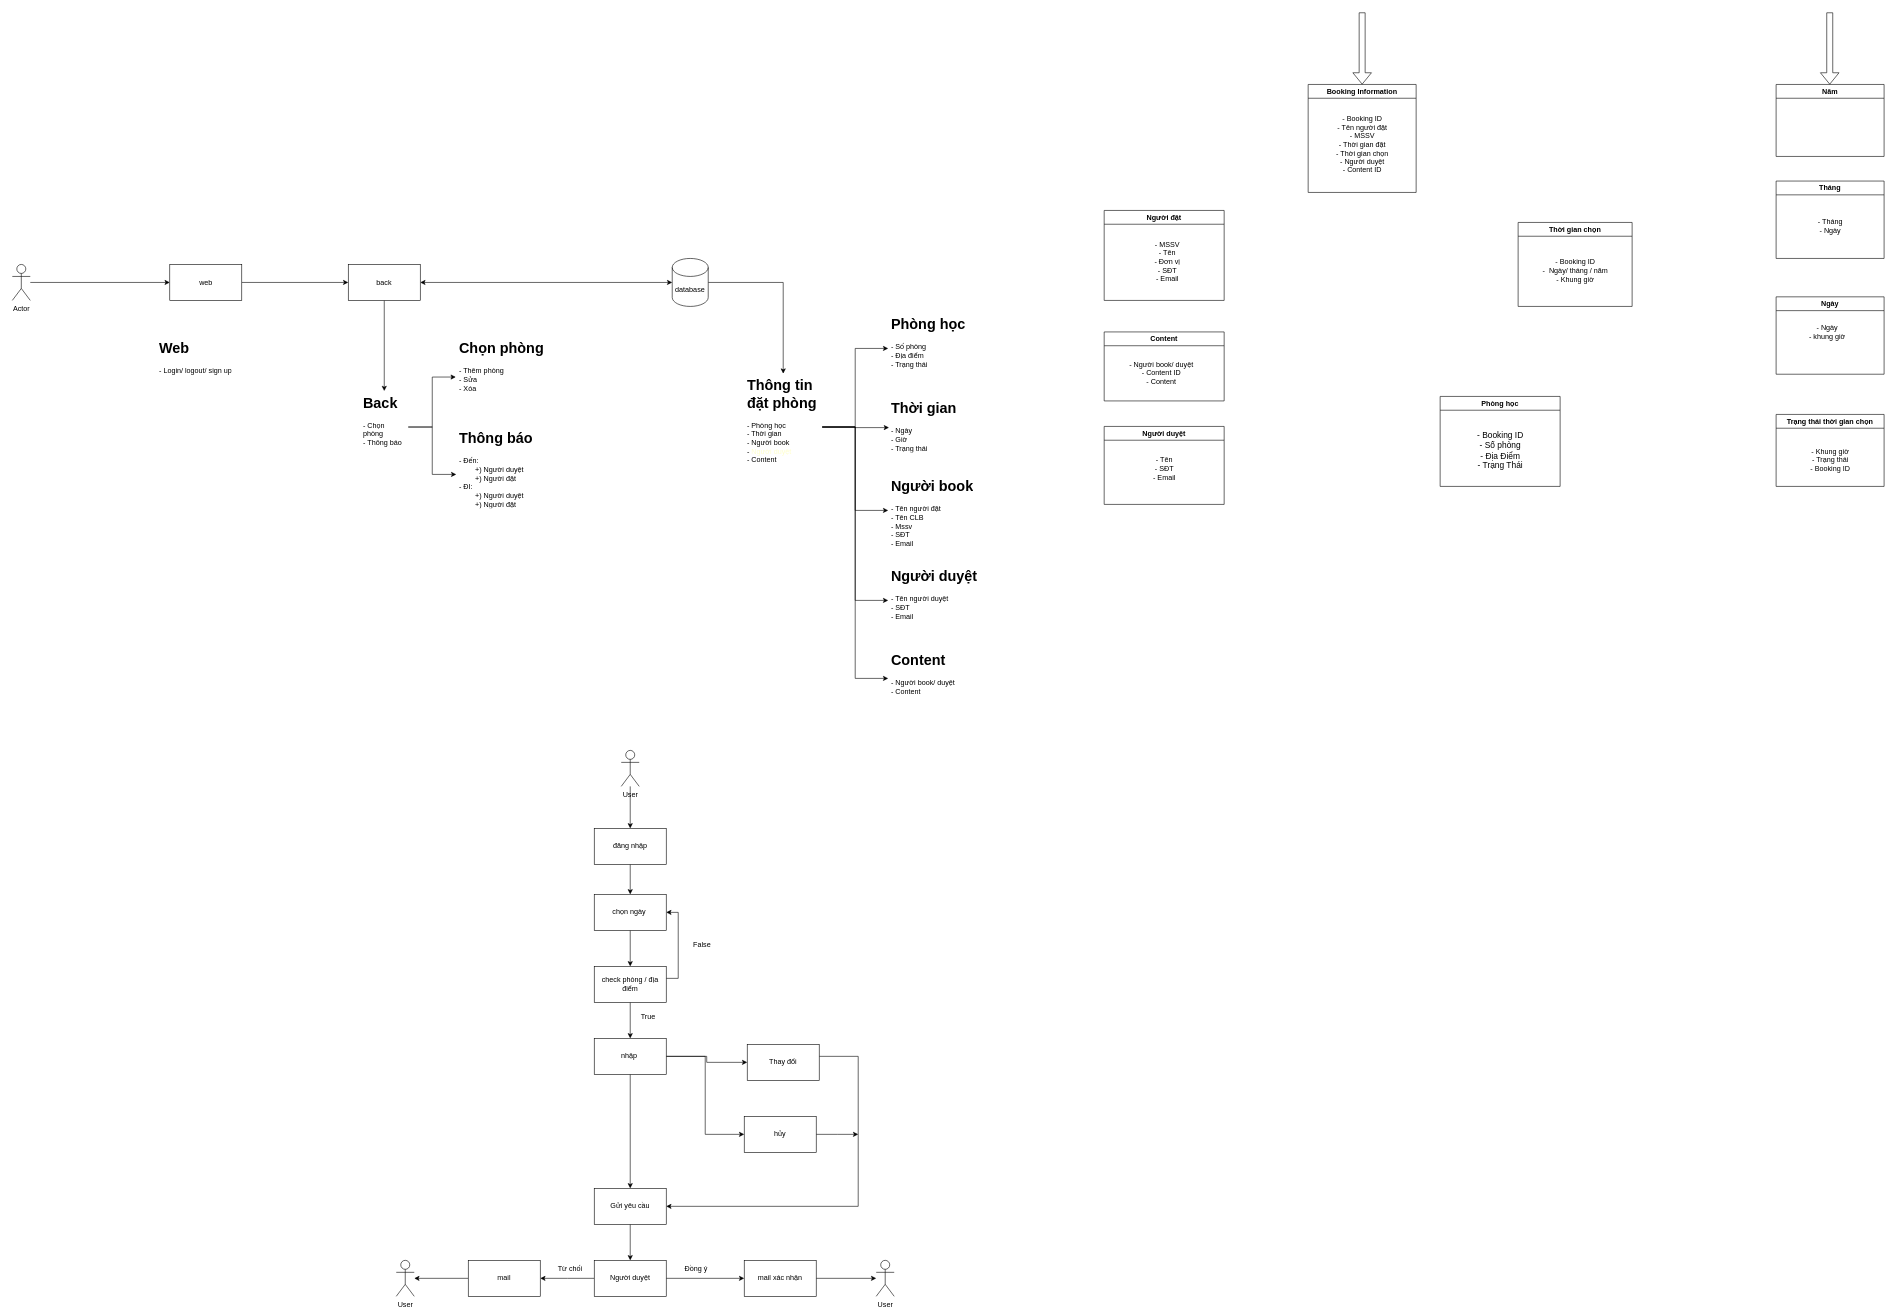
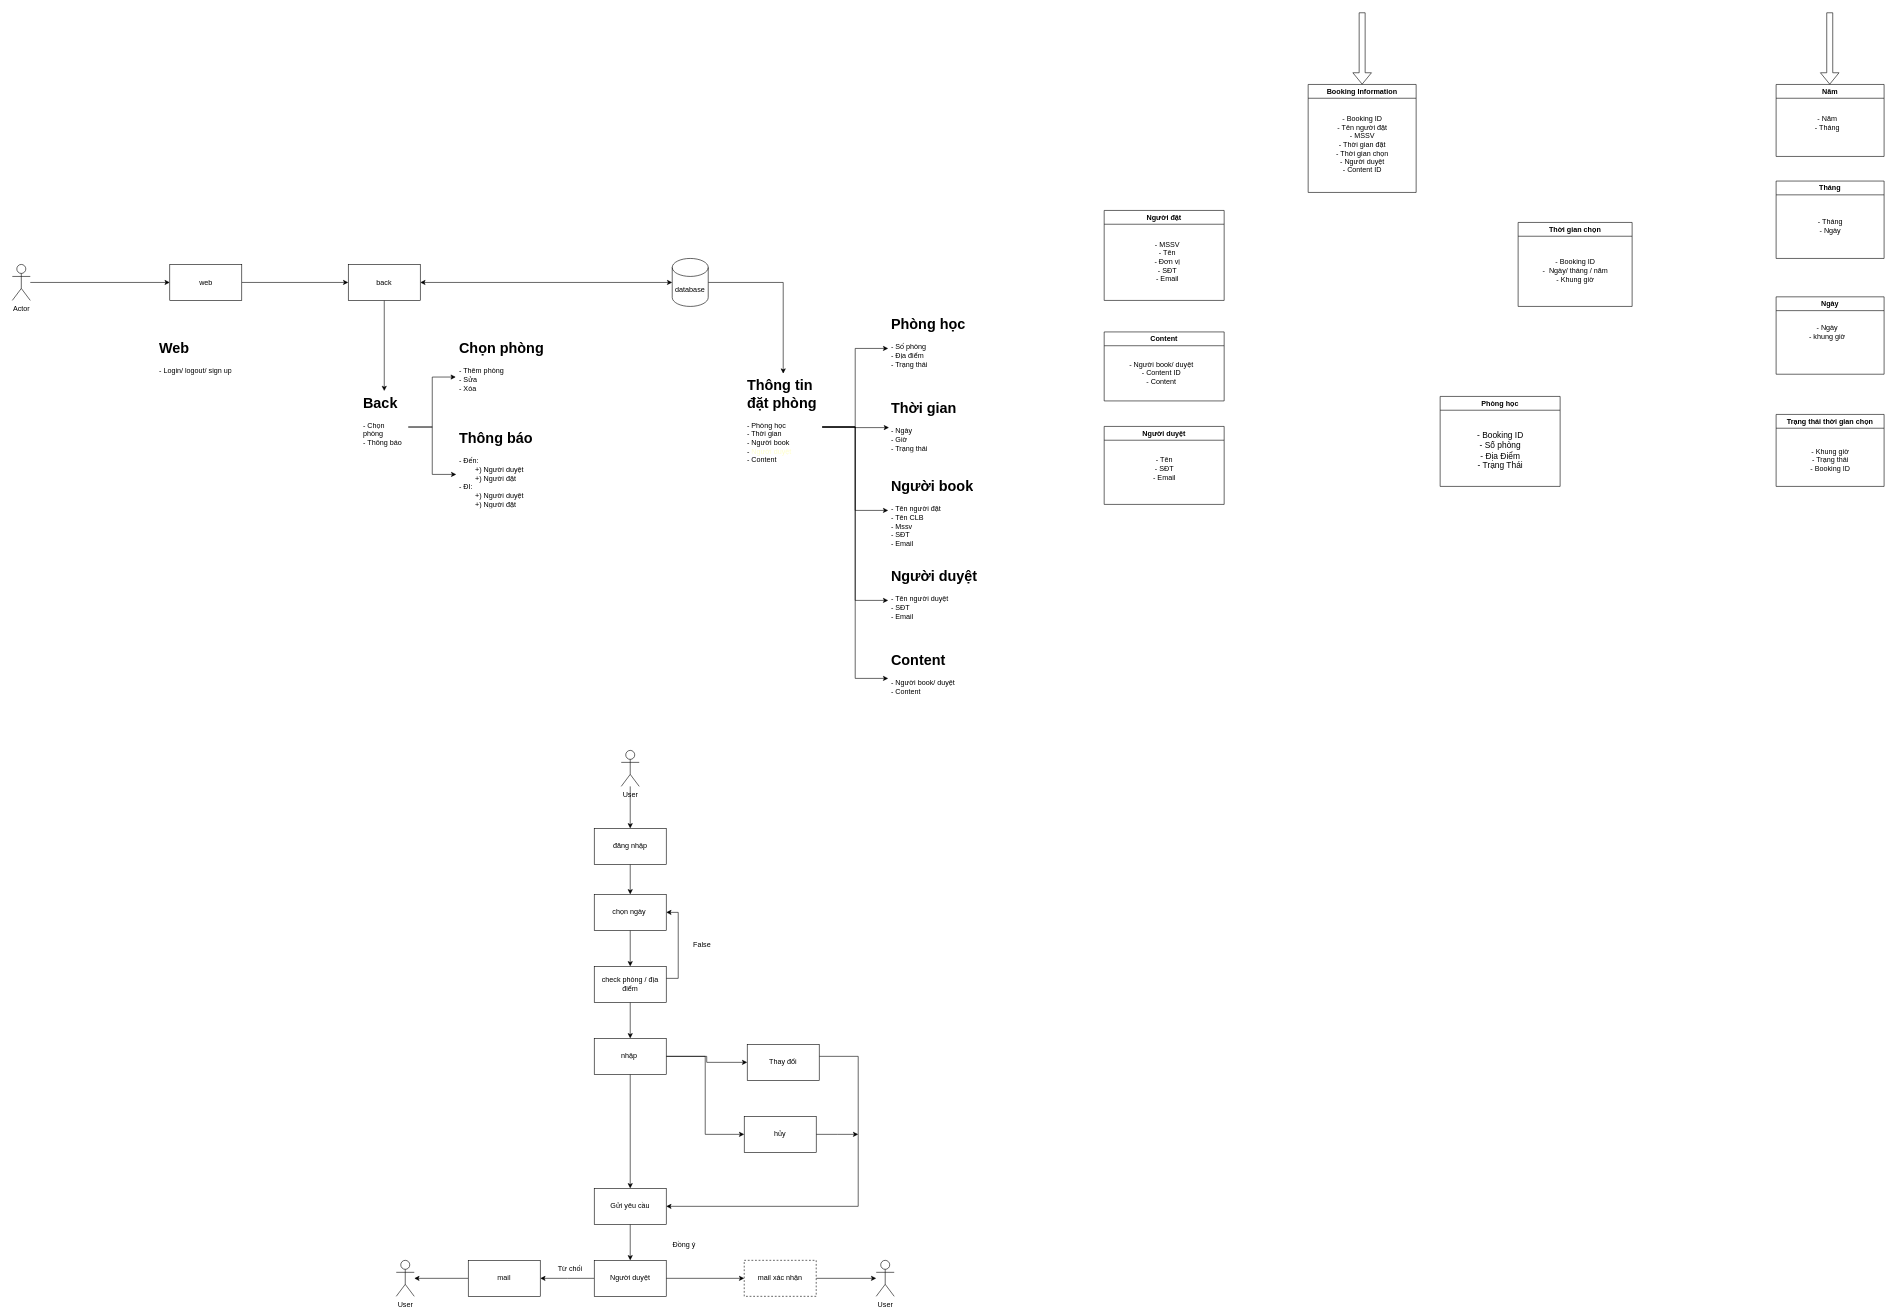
node "- Năm - Tháng": added
node "True": removed
node "Đồng ý": moved (696, 1269) -> (684, 1245)
node "mail xác nhận": style solid -> dashed
